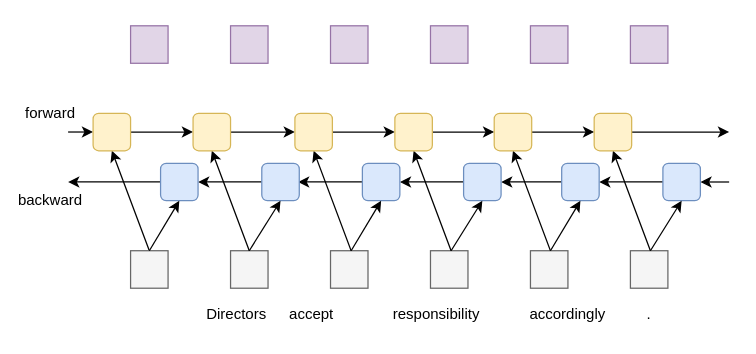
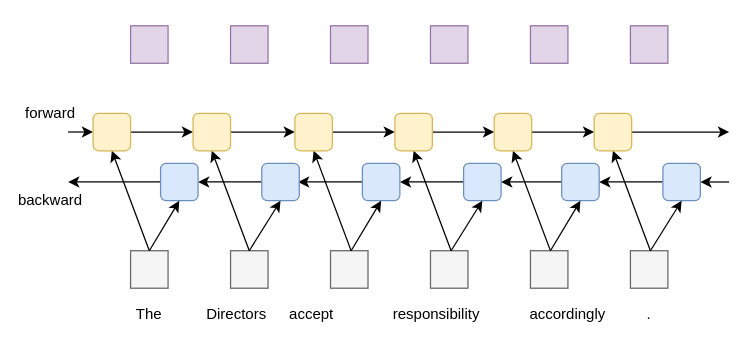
node "The": added
